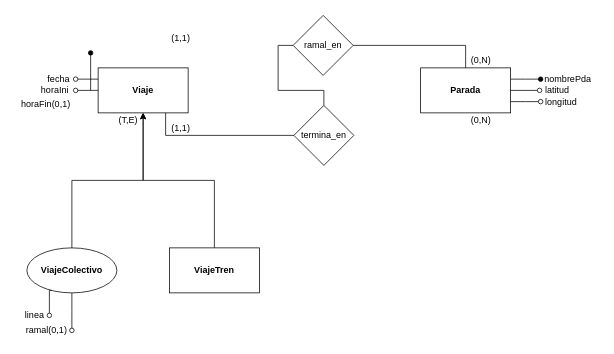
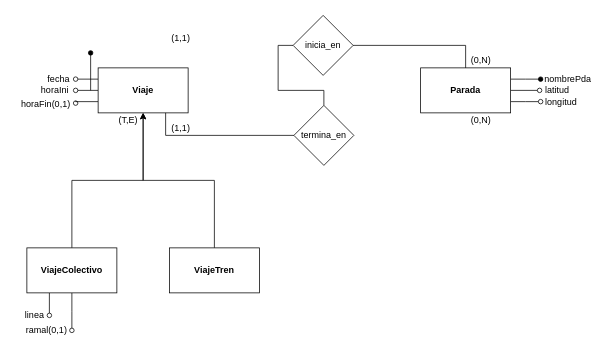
node "ramal_en": label "ramal_en" -> "inicia_en"
edge "Viaje" -> "horaIni": added
node "ViajeColectivo": shape ellipse -> rectangle
